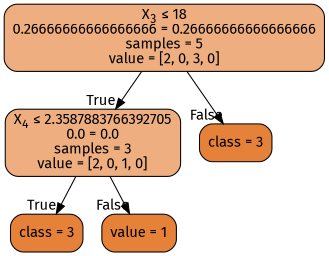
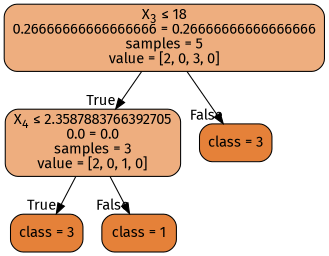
node "value = 1": label "value = 1" -> "class = 1"
